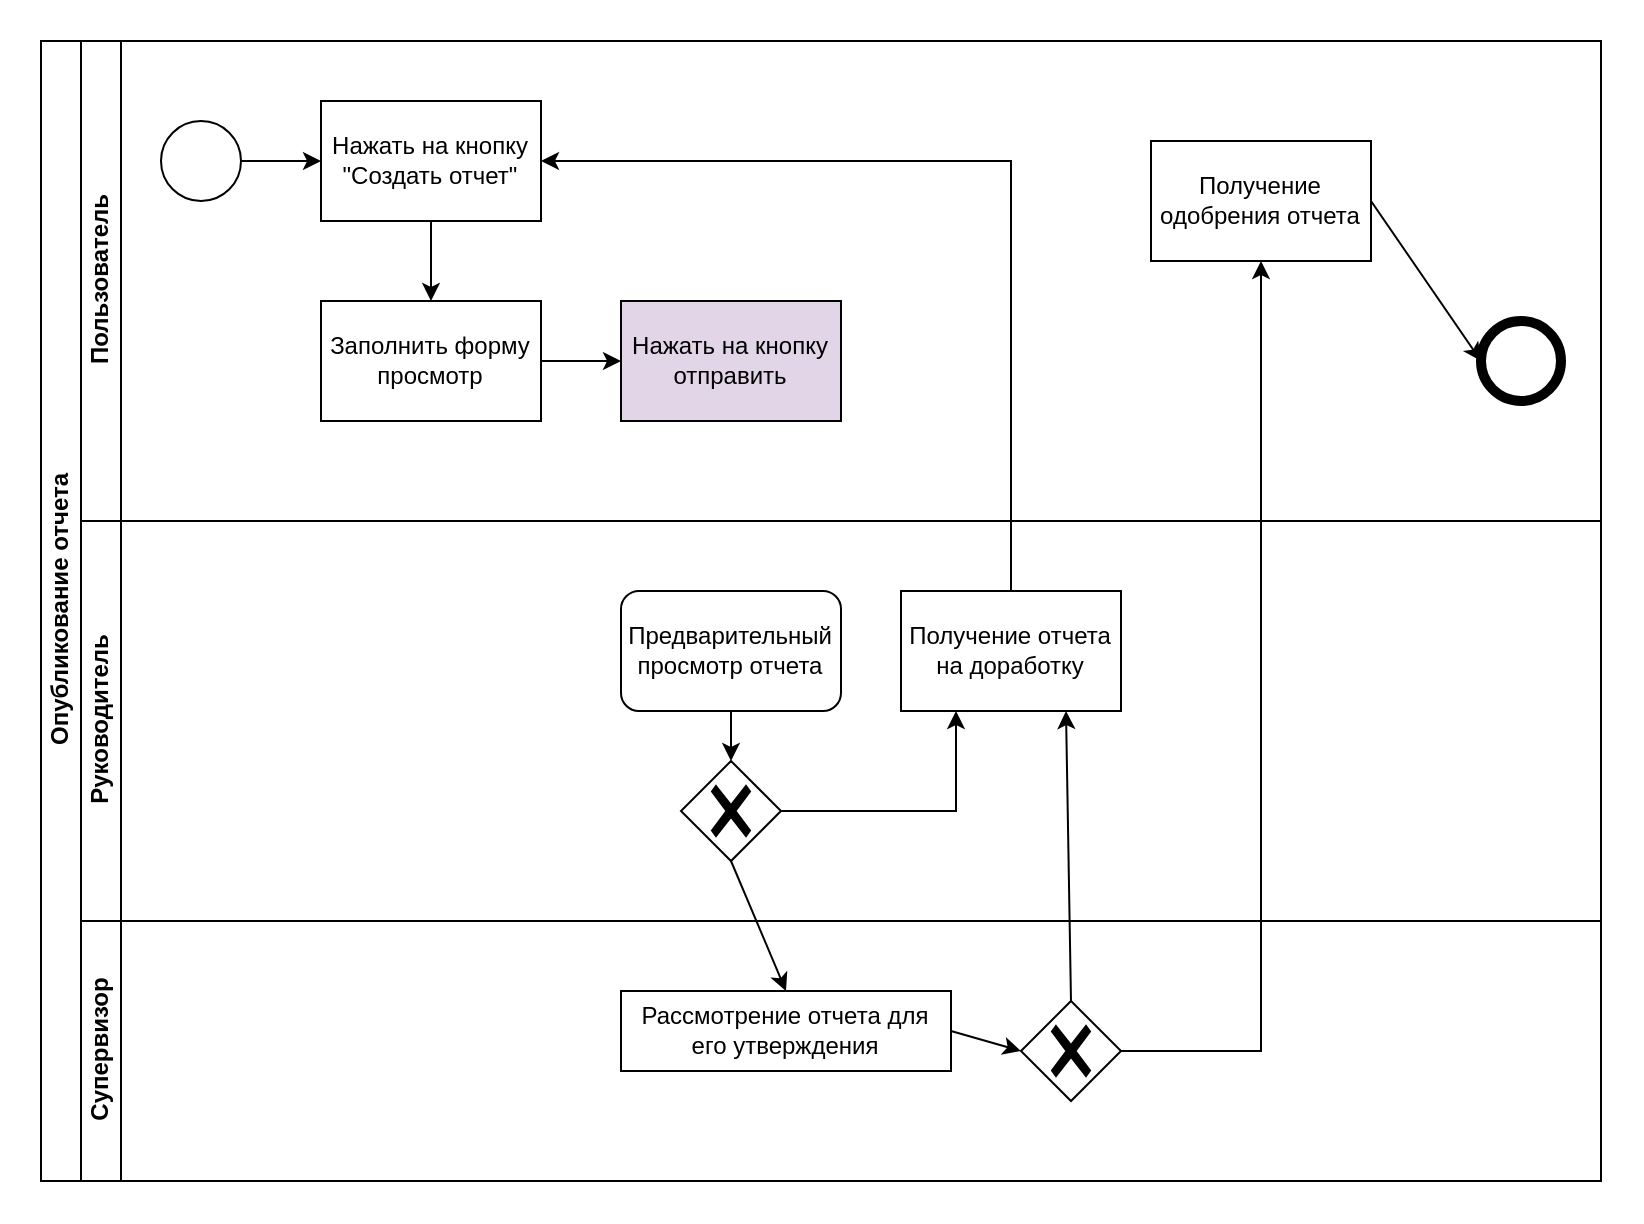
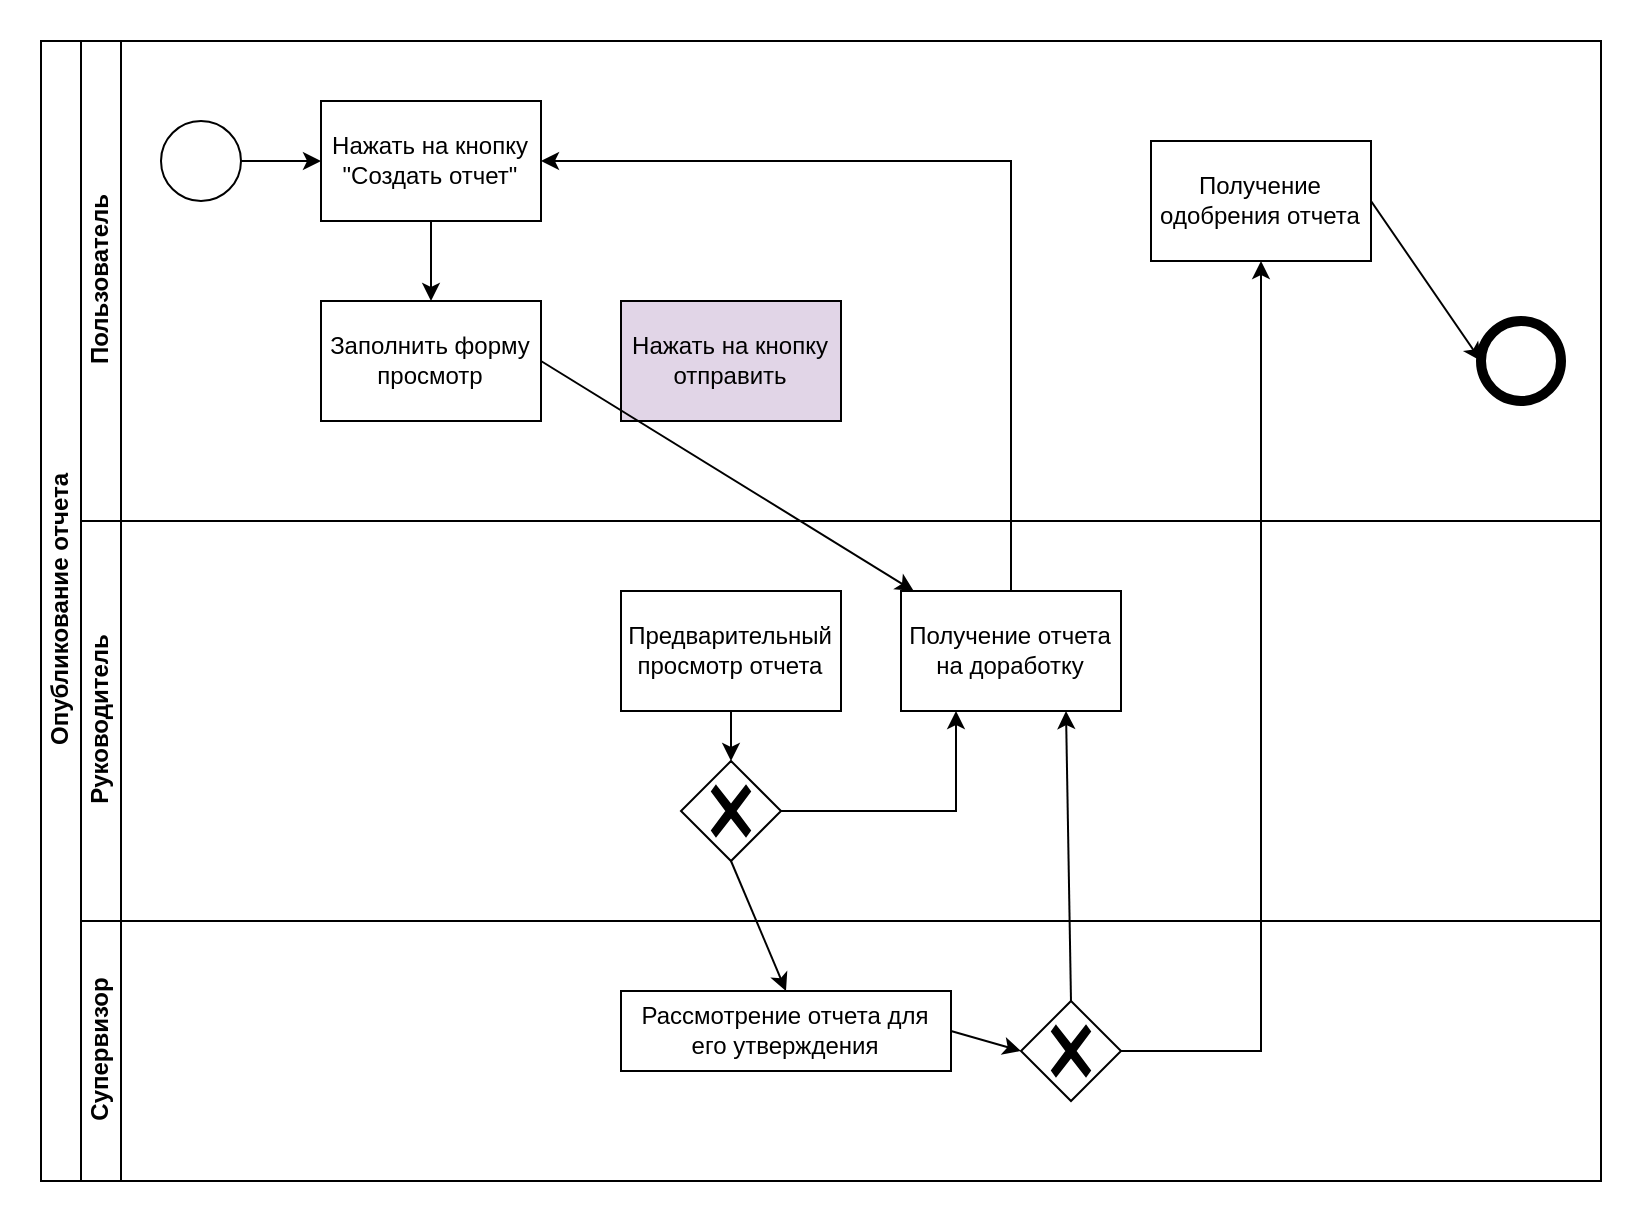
edge "Заполнить форму просмотр" -> "Нажать на кнопку отправить": now "Заполнить форму просмотр" -> "Получение отчета на доработку"
node "Предварительный просмотр отчета": shape rounded rectangle -> rectangle
